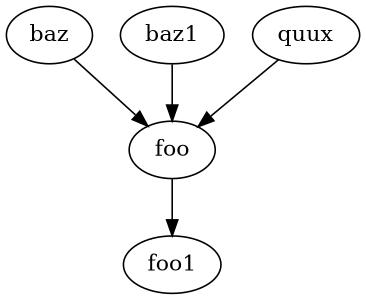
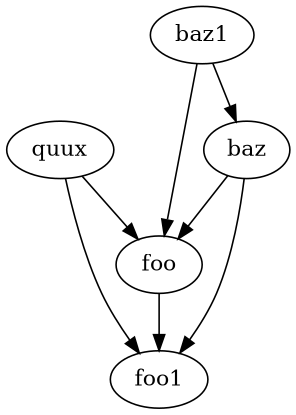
edge "baz1" -> "baz": added
edge "quux" -> "foo1": added
edge "baz" -> "foo1": added
